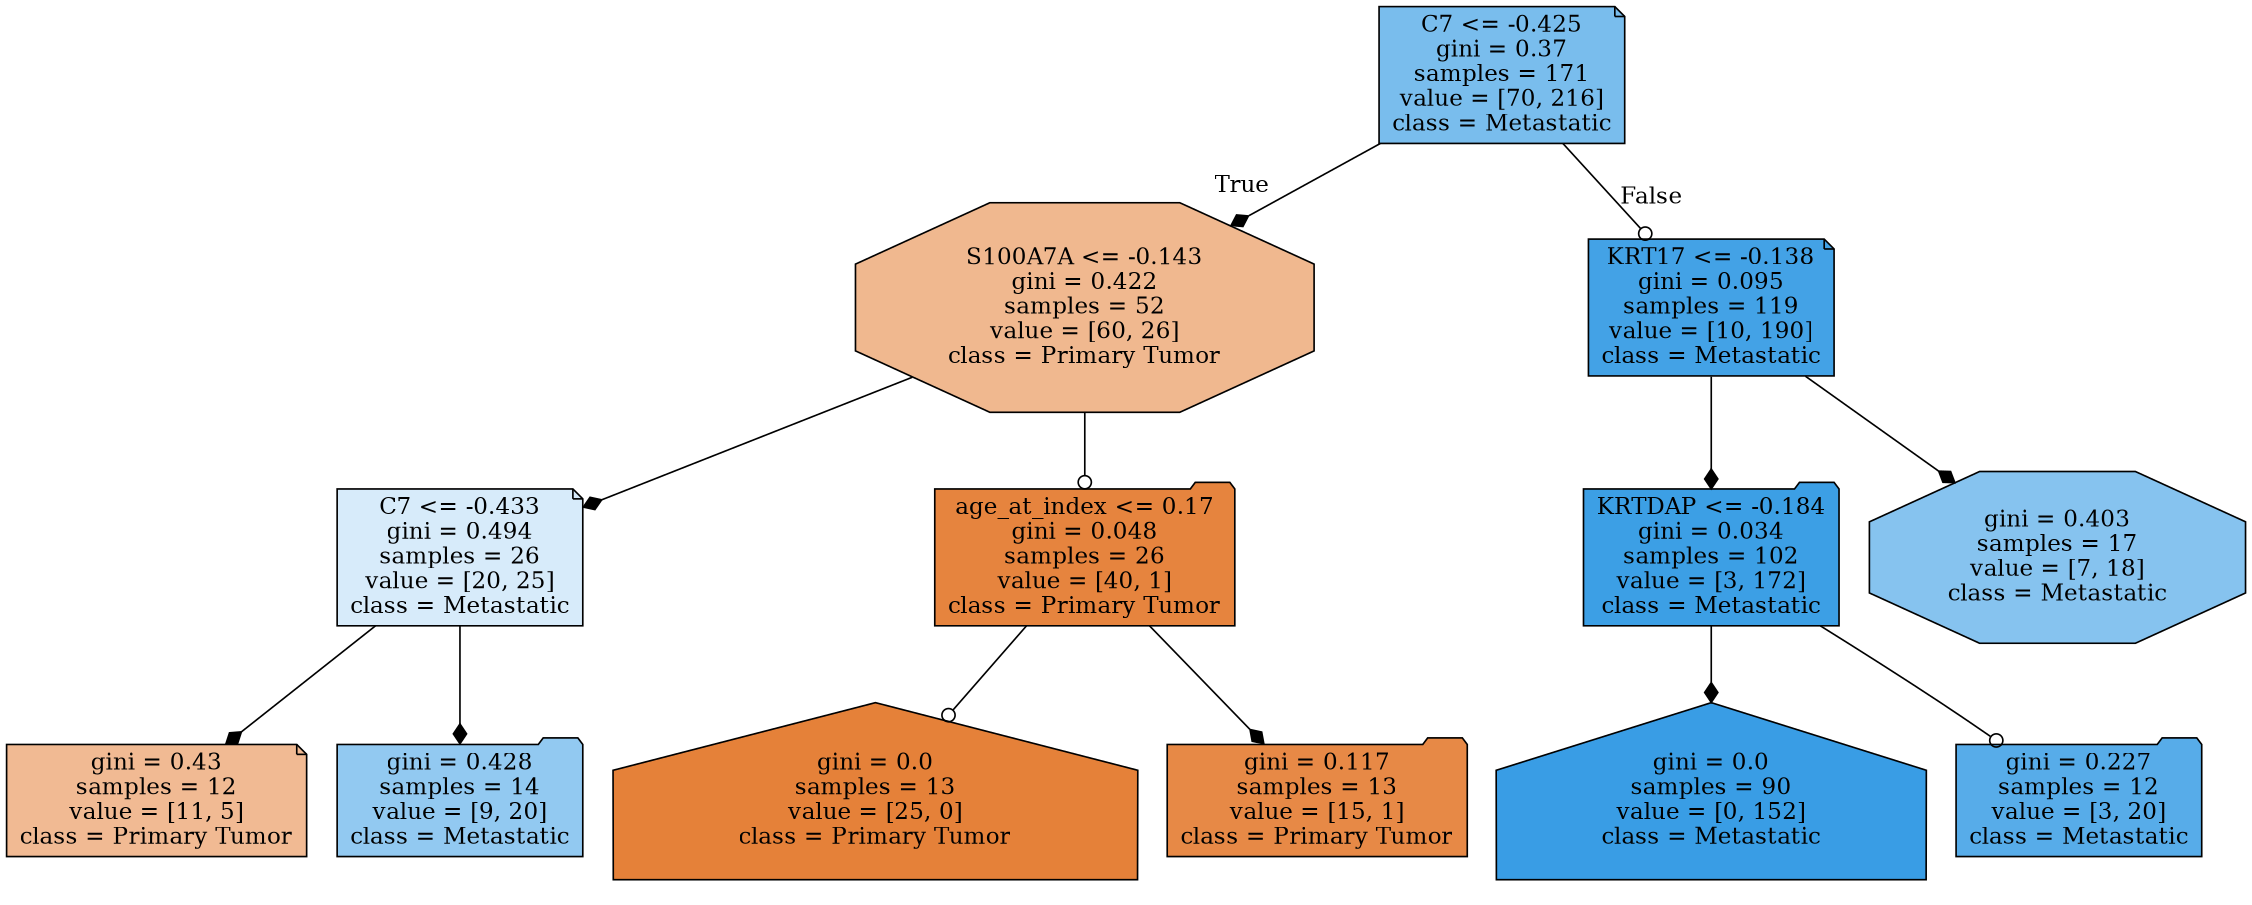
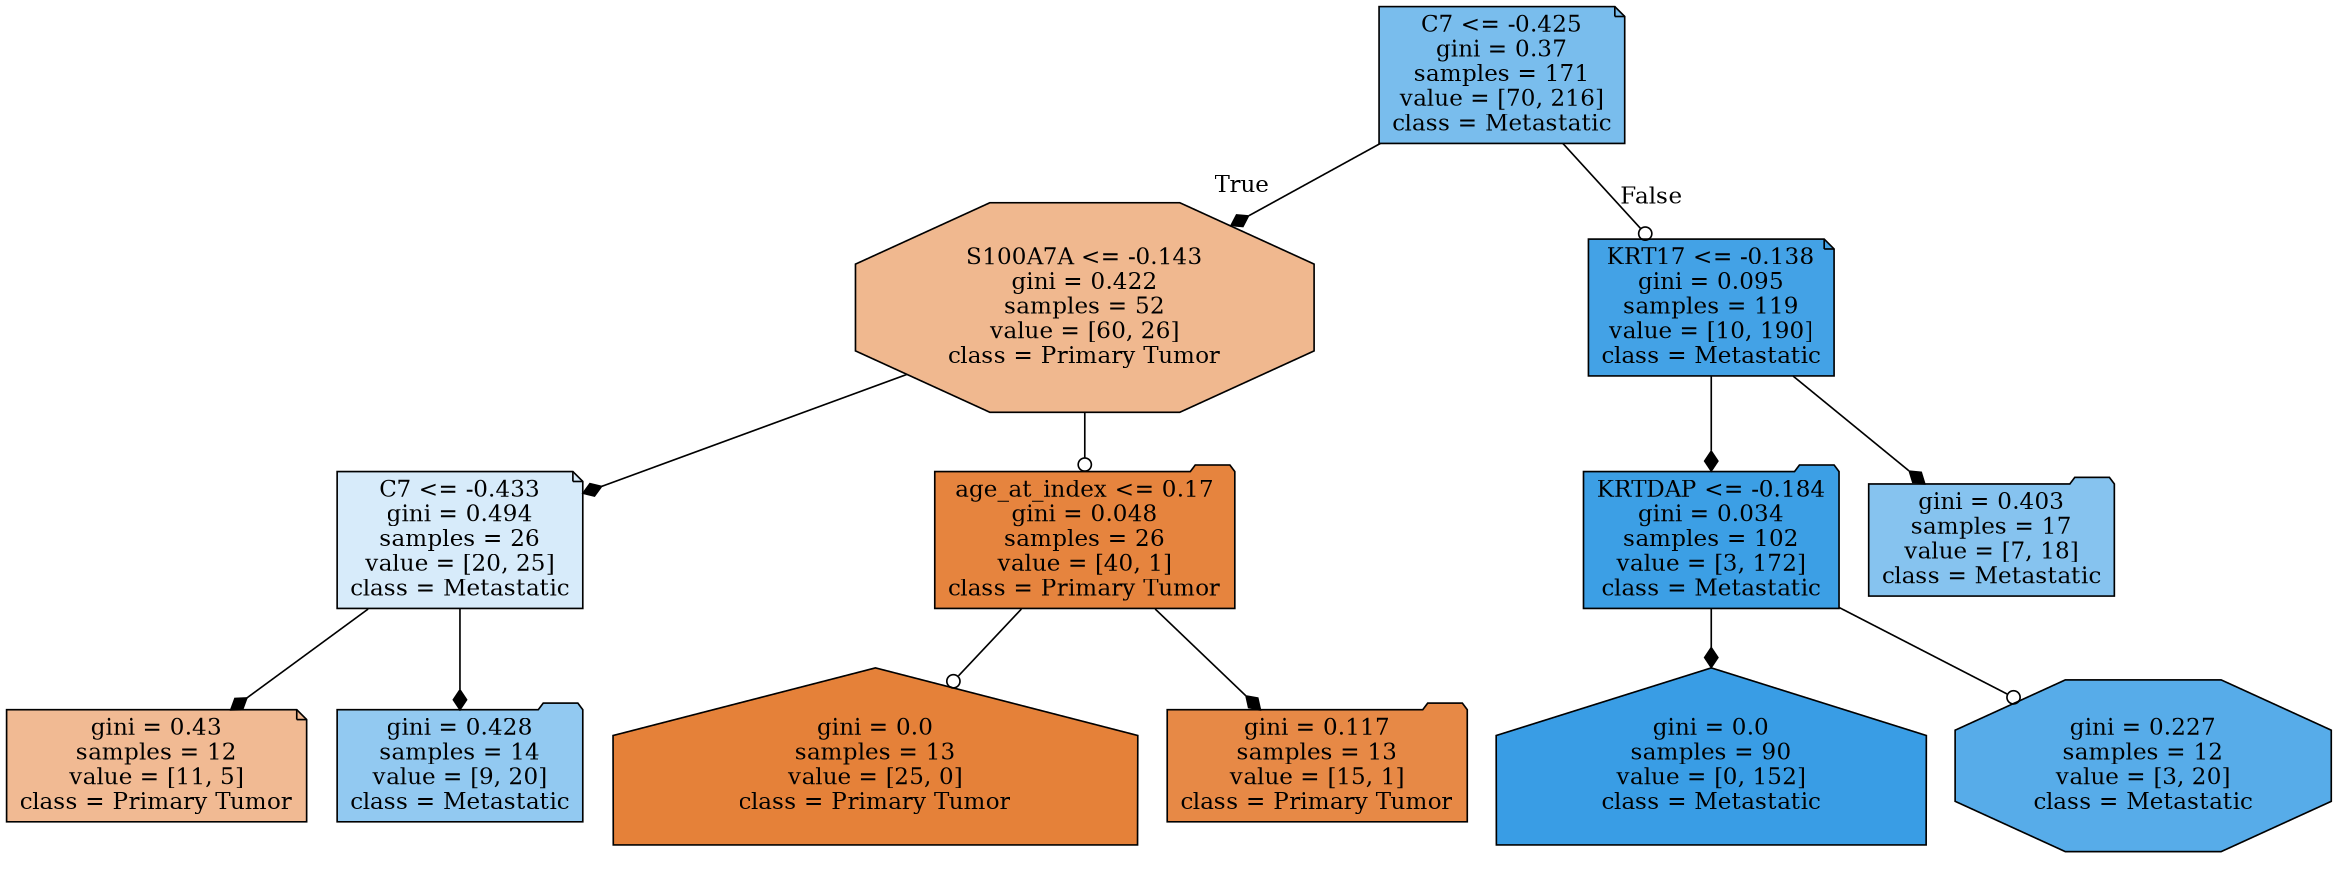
node "gini = 0.403 samples = 17 value = [7, 18] class = Metastatic": shape octagon -> folder
node "gini = 0.227 samples = 12 value = [3, 20] class = Metastatic": shape folder -> octagon
